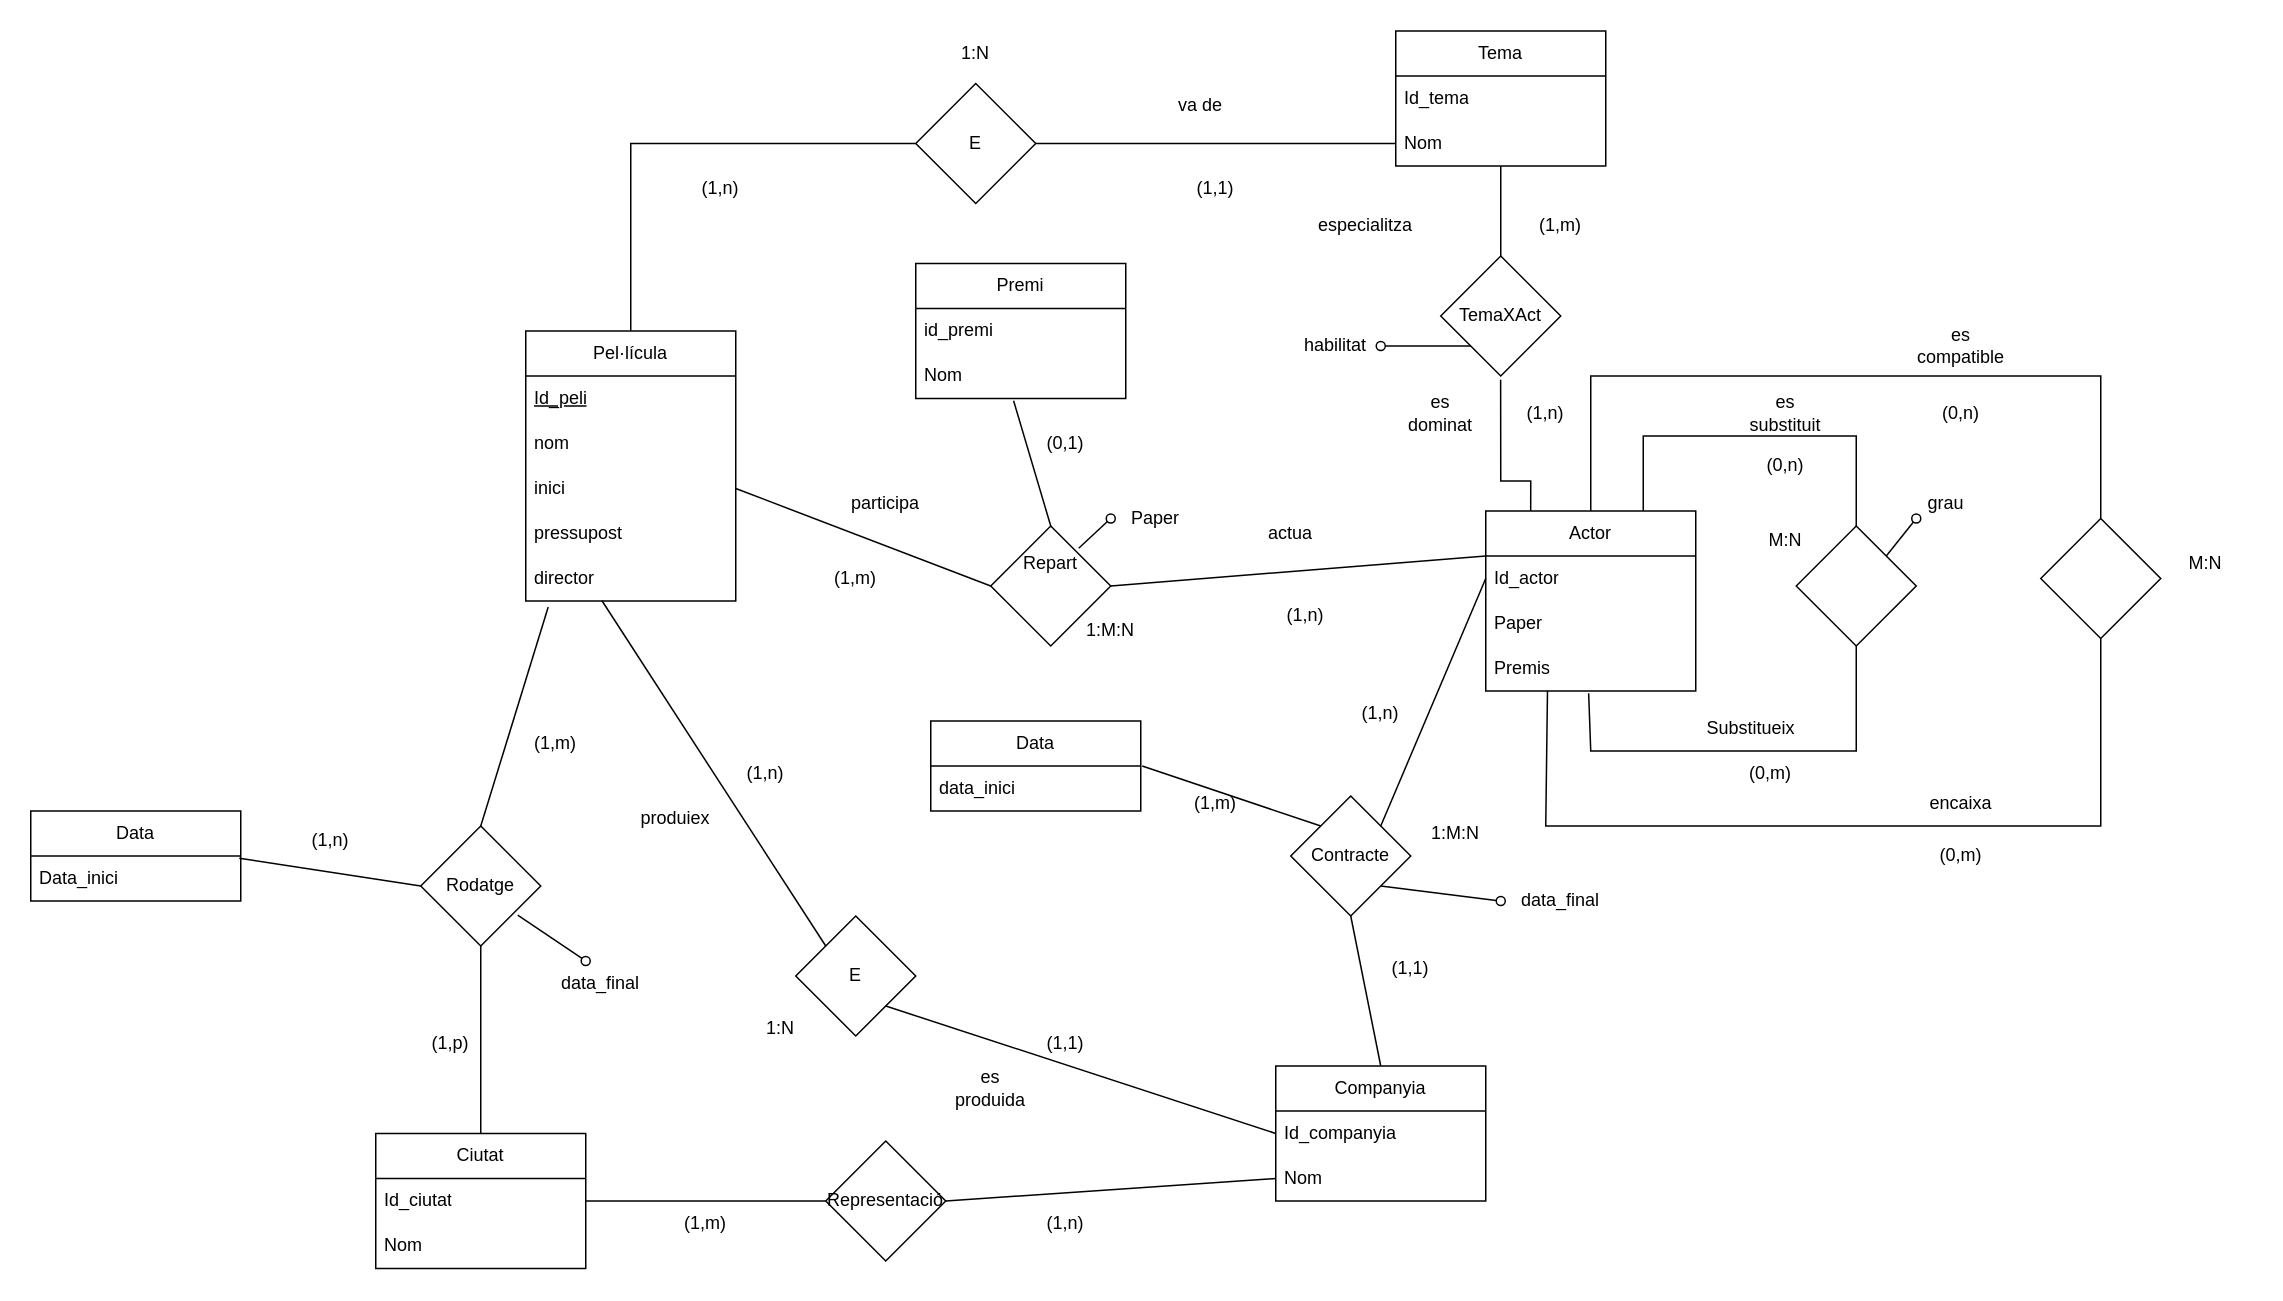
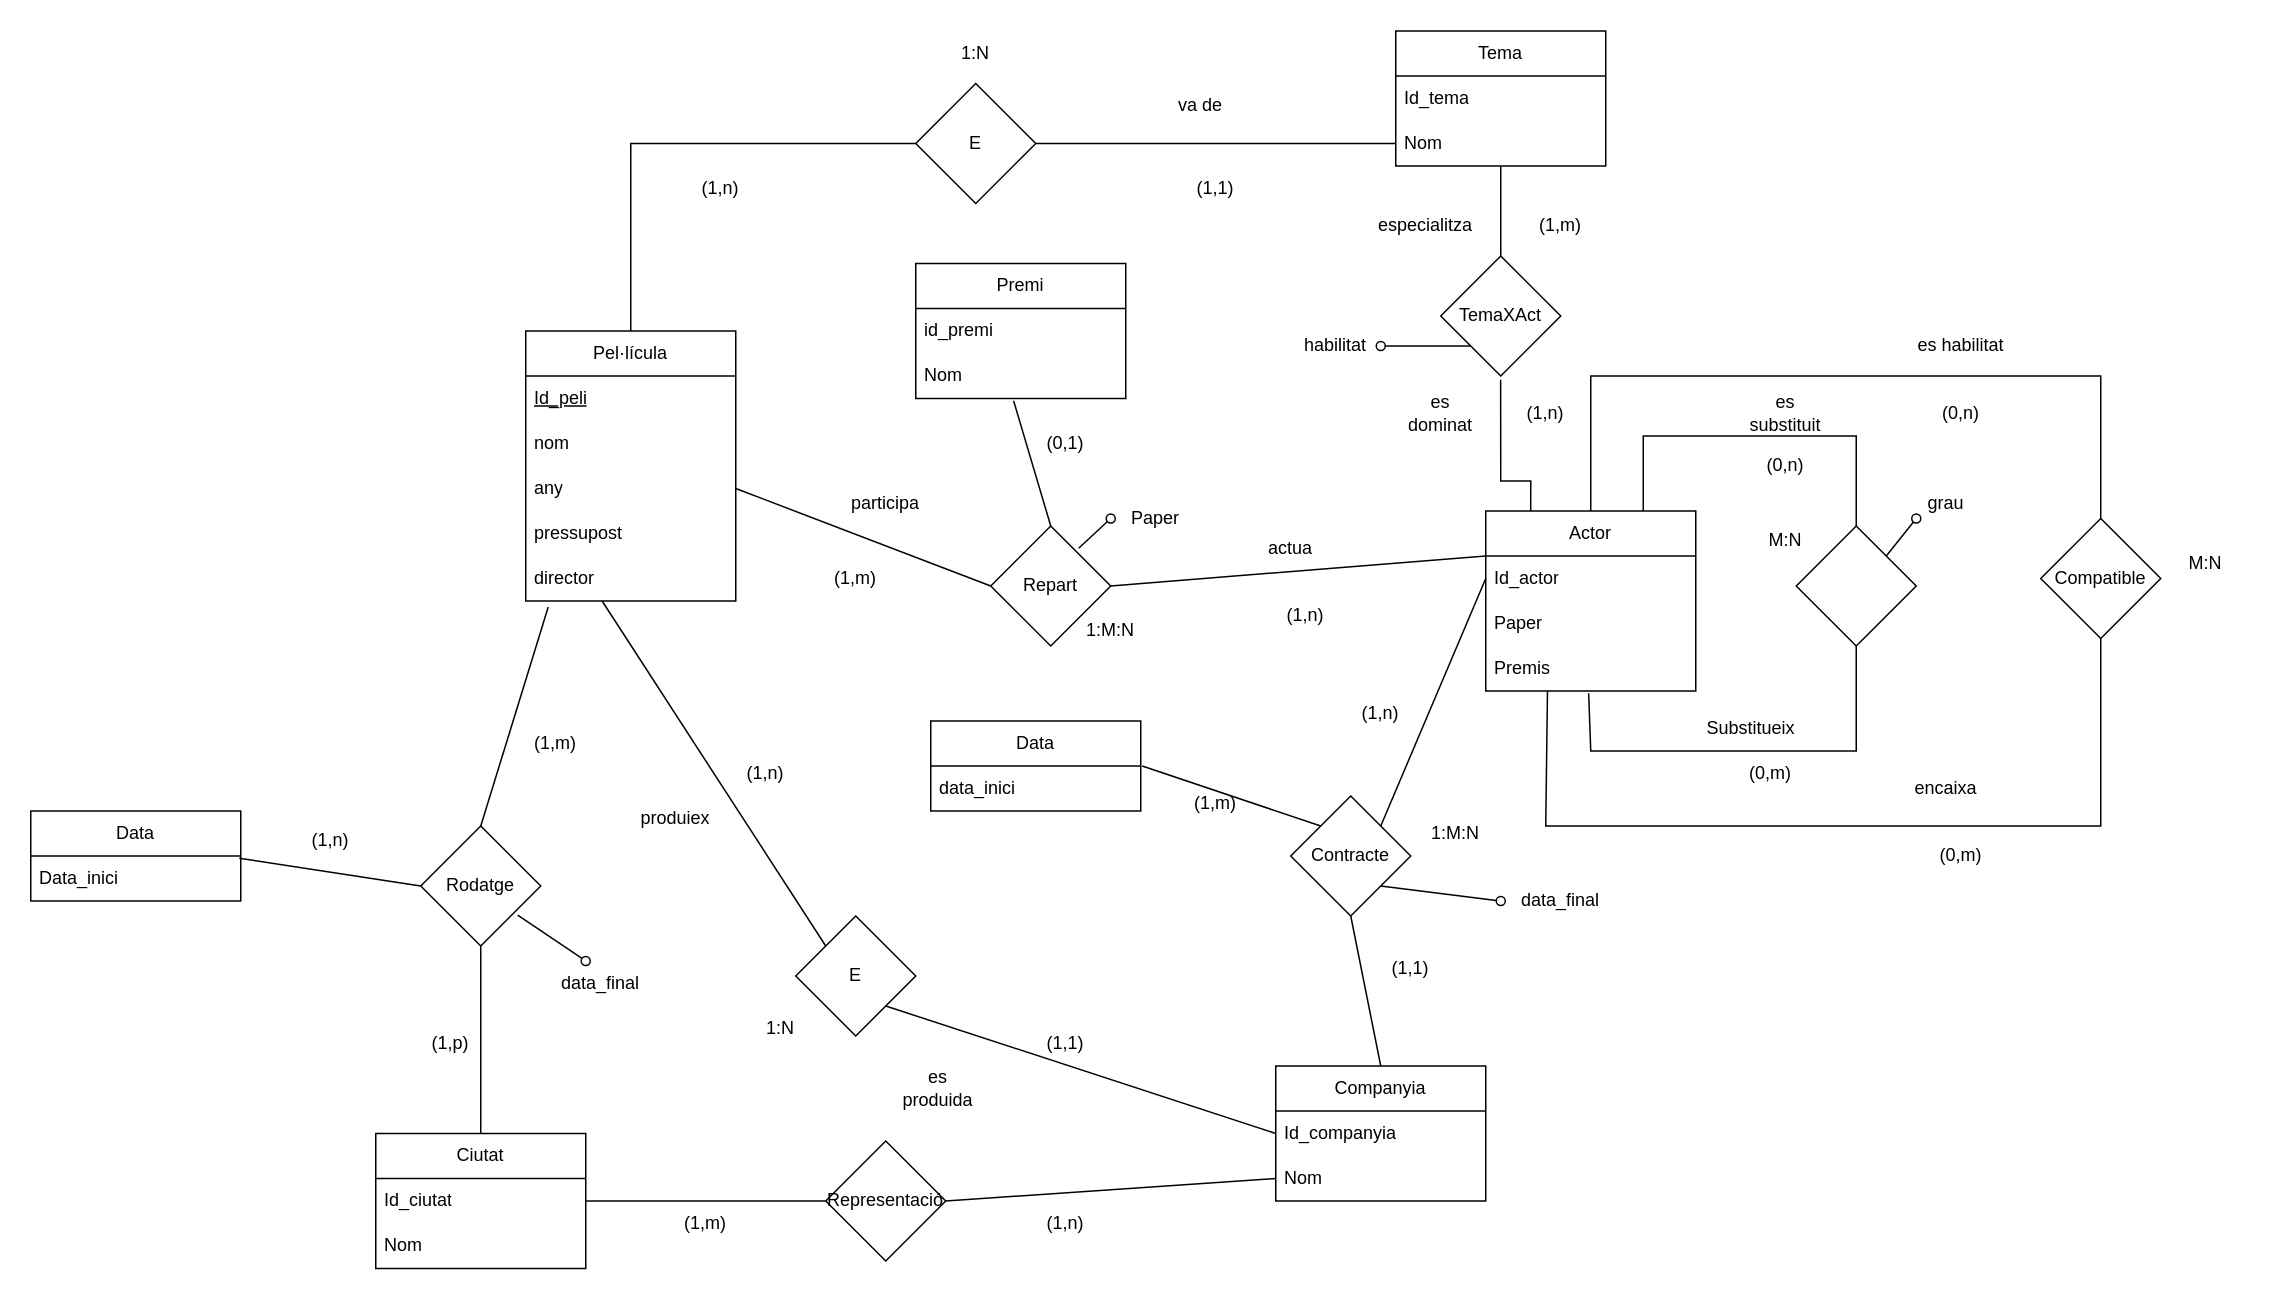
node "especialitza": moved (1366, 226) -> (1426, 226)
node "es compatible": label "es compatible" -> "es habilitat"
node "inici": label "inici" -> "any"
node "actua": moved (1291, 533) -> (1291, 548)
node "Repart": moved (1051, 563) -> (1051, 586)
node "Compatible": added
node "encaixa": moved (1961, 803) -> (1946, 788)
node "es produida": moved (991, 1088) -> (938, 1088)
